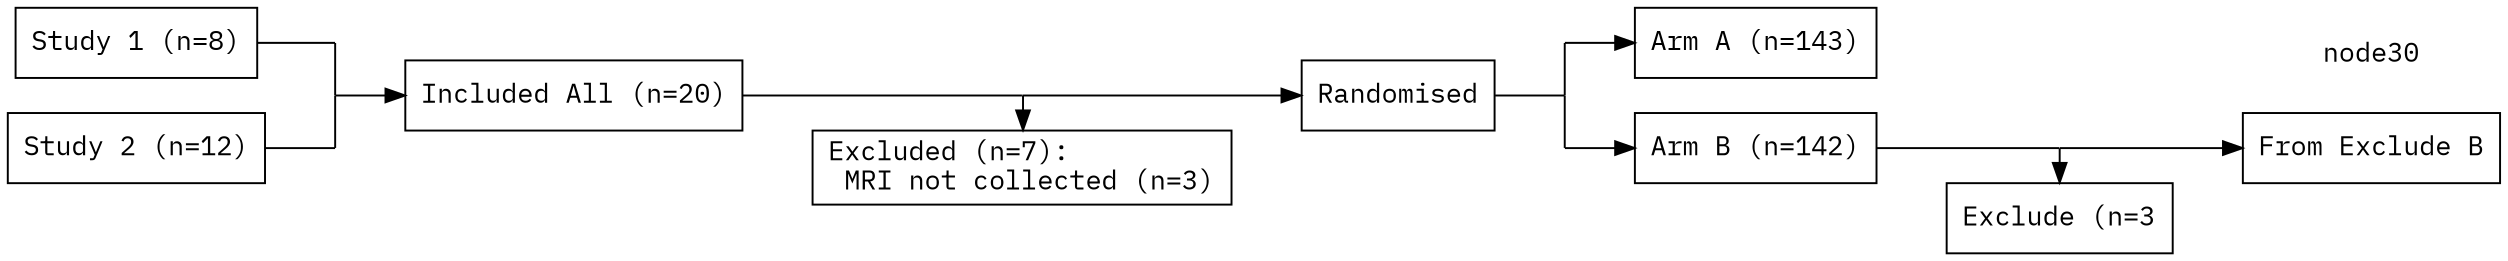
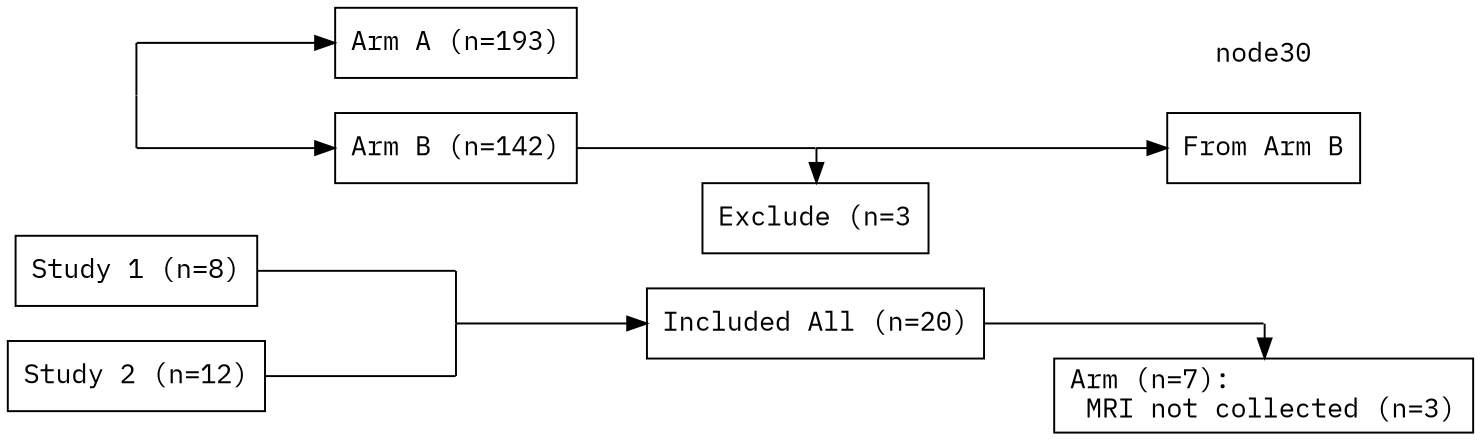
node "Arm A (n=143)": label "Arm A (n=143)" -> "Arm A (n=193)"
node "Randomised": removed
node "From Exclude B": label "From Exclude B" -> "From Arm B"
node "Excluded (n=7): MRI not collected (n=3)": label "Excluded (n=7): MRI not collected (n=3)" -> "Arm (n=7): MRI not collected (n=3)"
